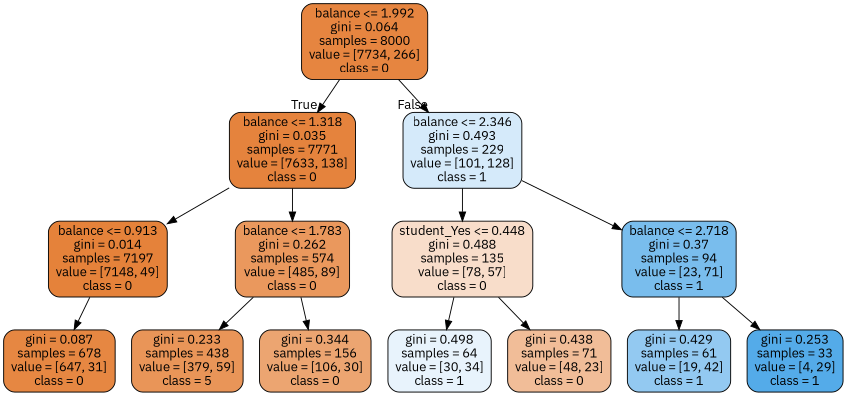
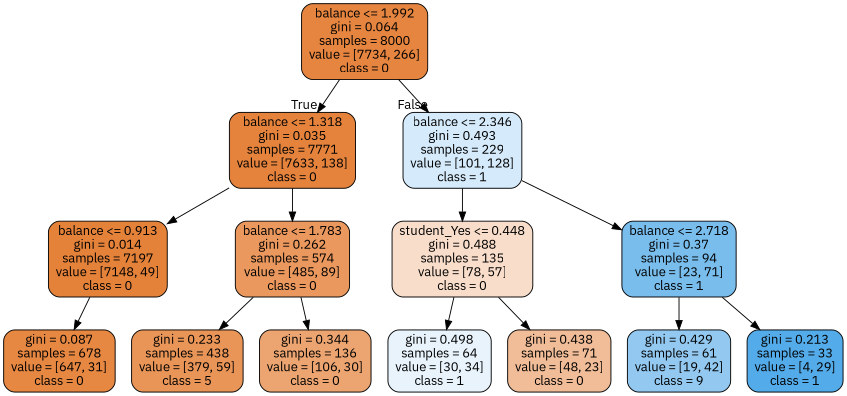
node "gini = 0.344 samples = 156 value = [106, 30] class = 0": label "gini = 0.344 samples = 156 value = [106, 30] class = 0" -> "gini = 0.344 samples = 136 value = [106, 30] class = 0"
node "gini = 0.429 samples = 61 value = [19, 42] class = 1": label "gini = 0.429 samples = 61 value = [19, 42] class = 1" -> "gini = 0.429 samples = 61 value = [19, 42] class = 9"
node "gini = 0.253 samples = 33 value = [4, 29] class = 1": label "gini = 0.253 samples = 33 value = [4, 29] class = 1" -> "gini = 0.213 samples = 33 value = [4, 29] class = 1"
